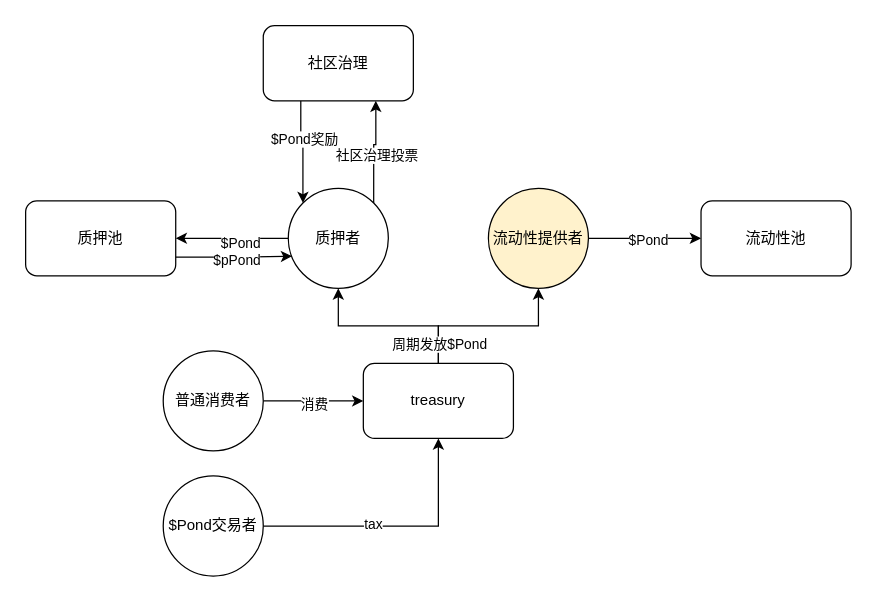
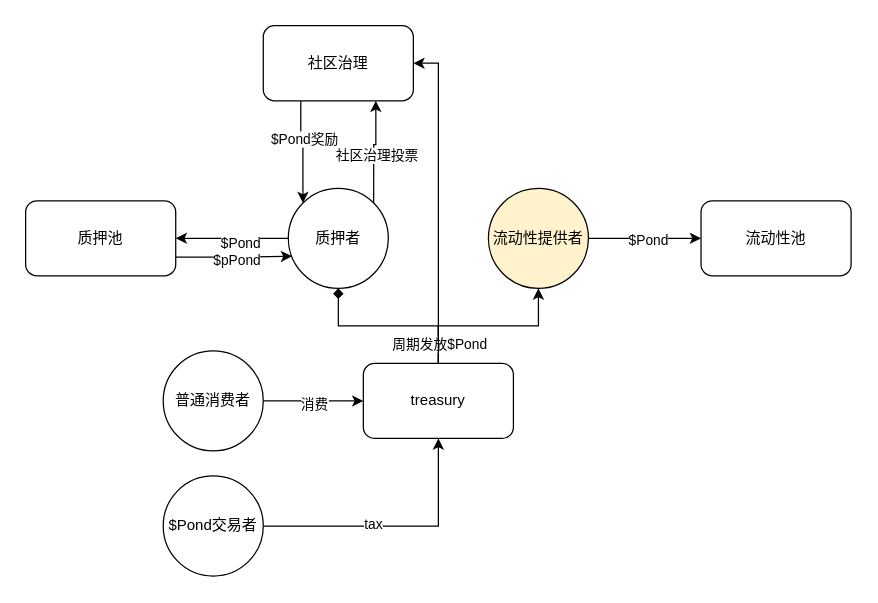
edge "treasury" -> "社区治理": added
edge "treasury" -> "质押者": arrowhead classic -> diamond
